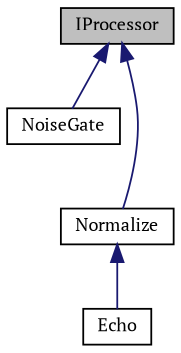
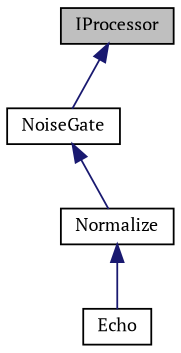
edge "Normalize" -> "IProcessor": now "Normalize" -> "NoiseGate"
